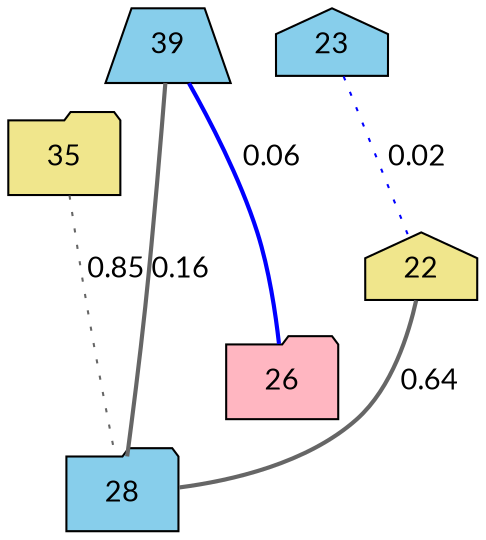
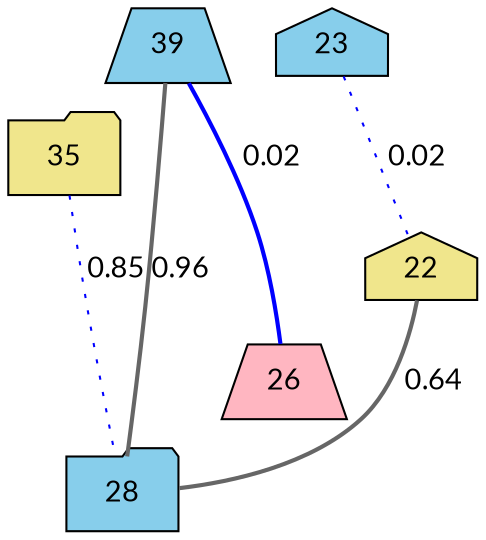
edge "39" -- "26": label "0.06" -> "0.02"
edge "39" -- "28": label "0.16" -> "0.96"
edge "35" -- "28": color gray40 -> blue
node "26": shape folder -> trapezium
